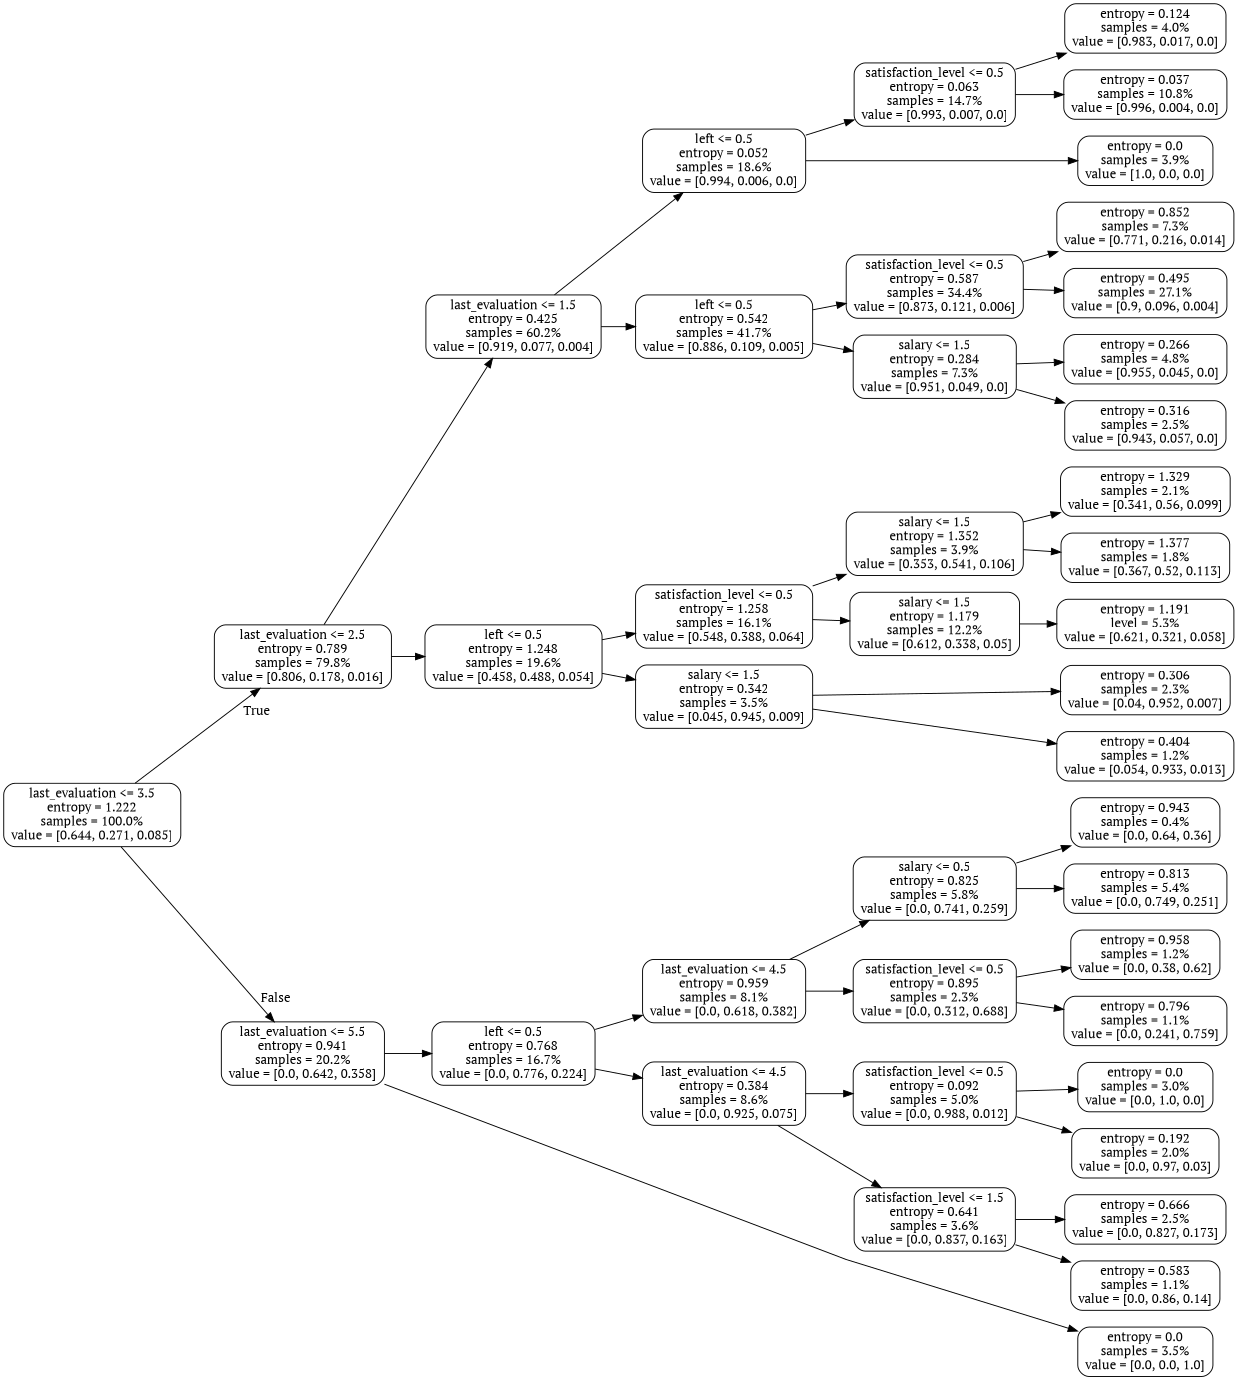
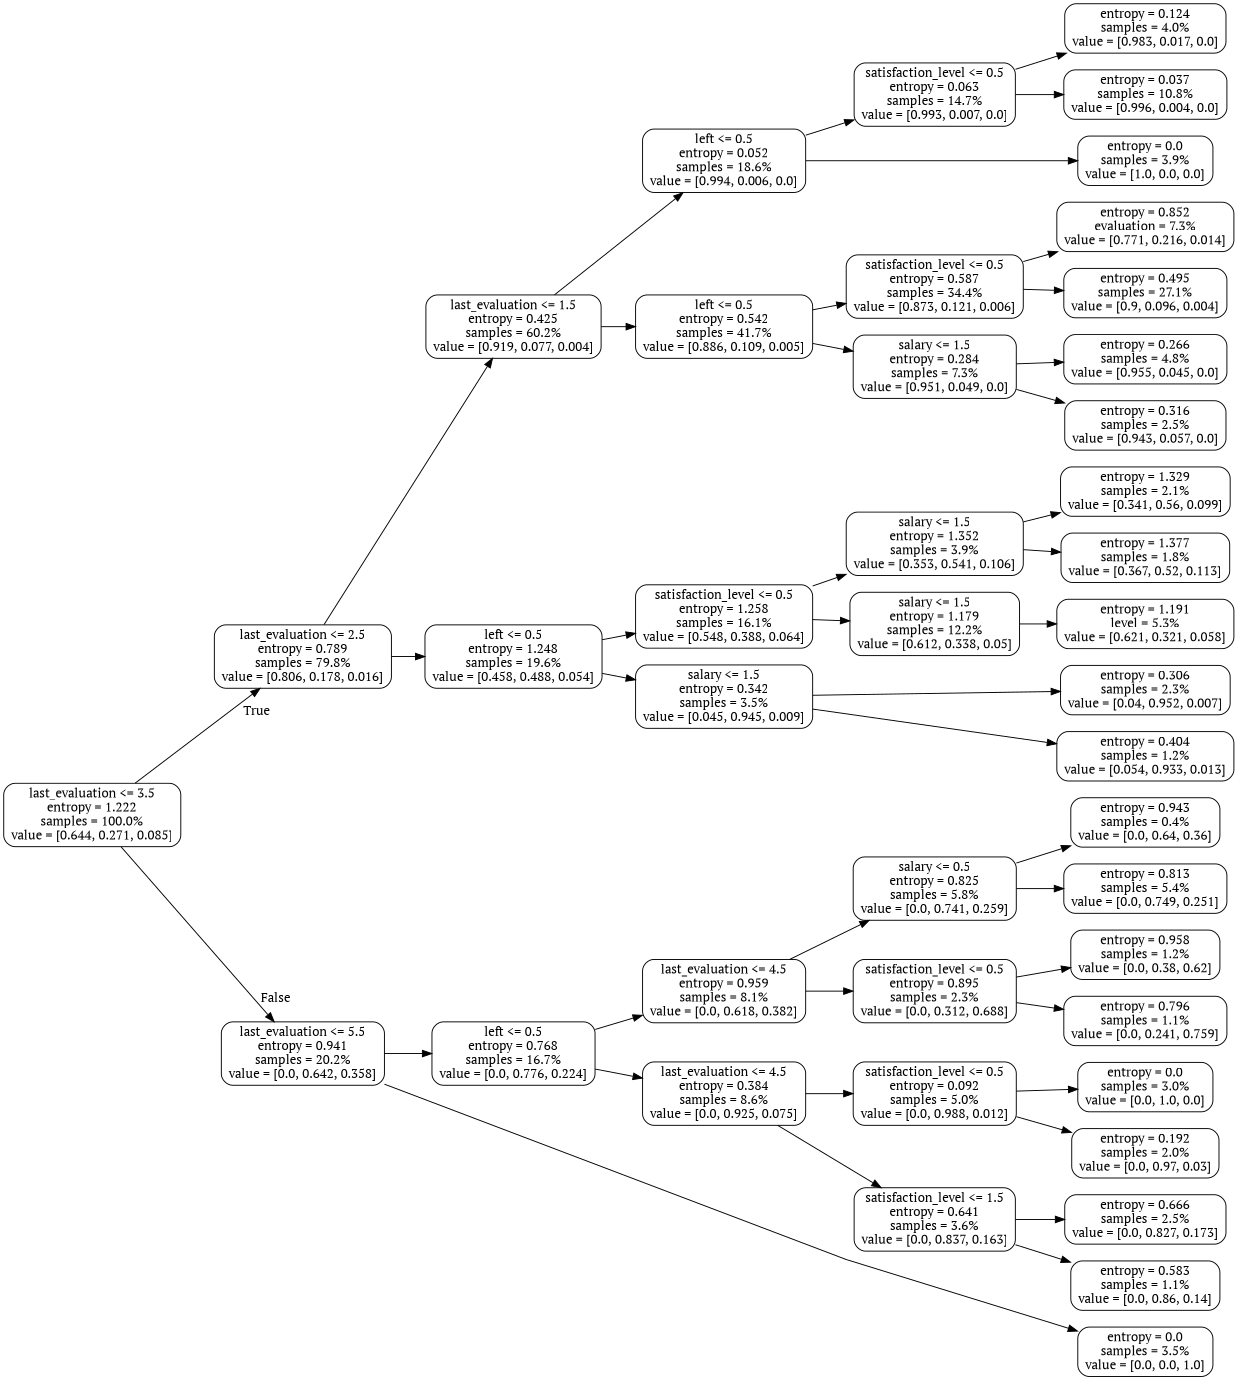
node "entropy = 0.852 samples = 7.3% value = [0.771, 0.216, 0.014]": label "entropy = 0.852 samples = 7.3% value = [0.771, 0.216, 0.014]" -> "entropy = 0.852 evaluation = 7.3% value = [0.771, 0.216, 0.014]"
